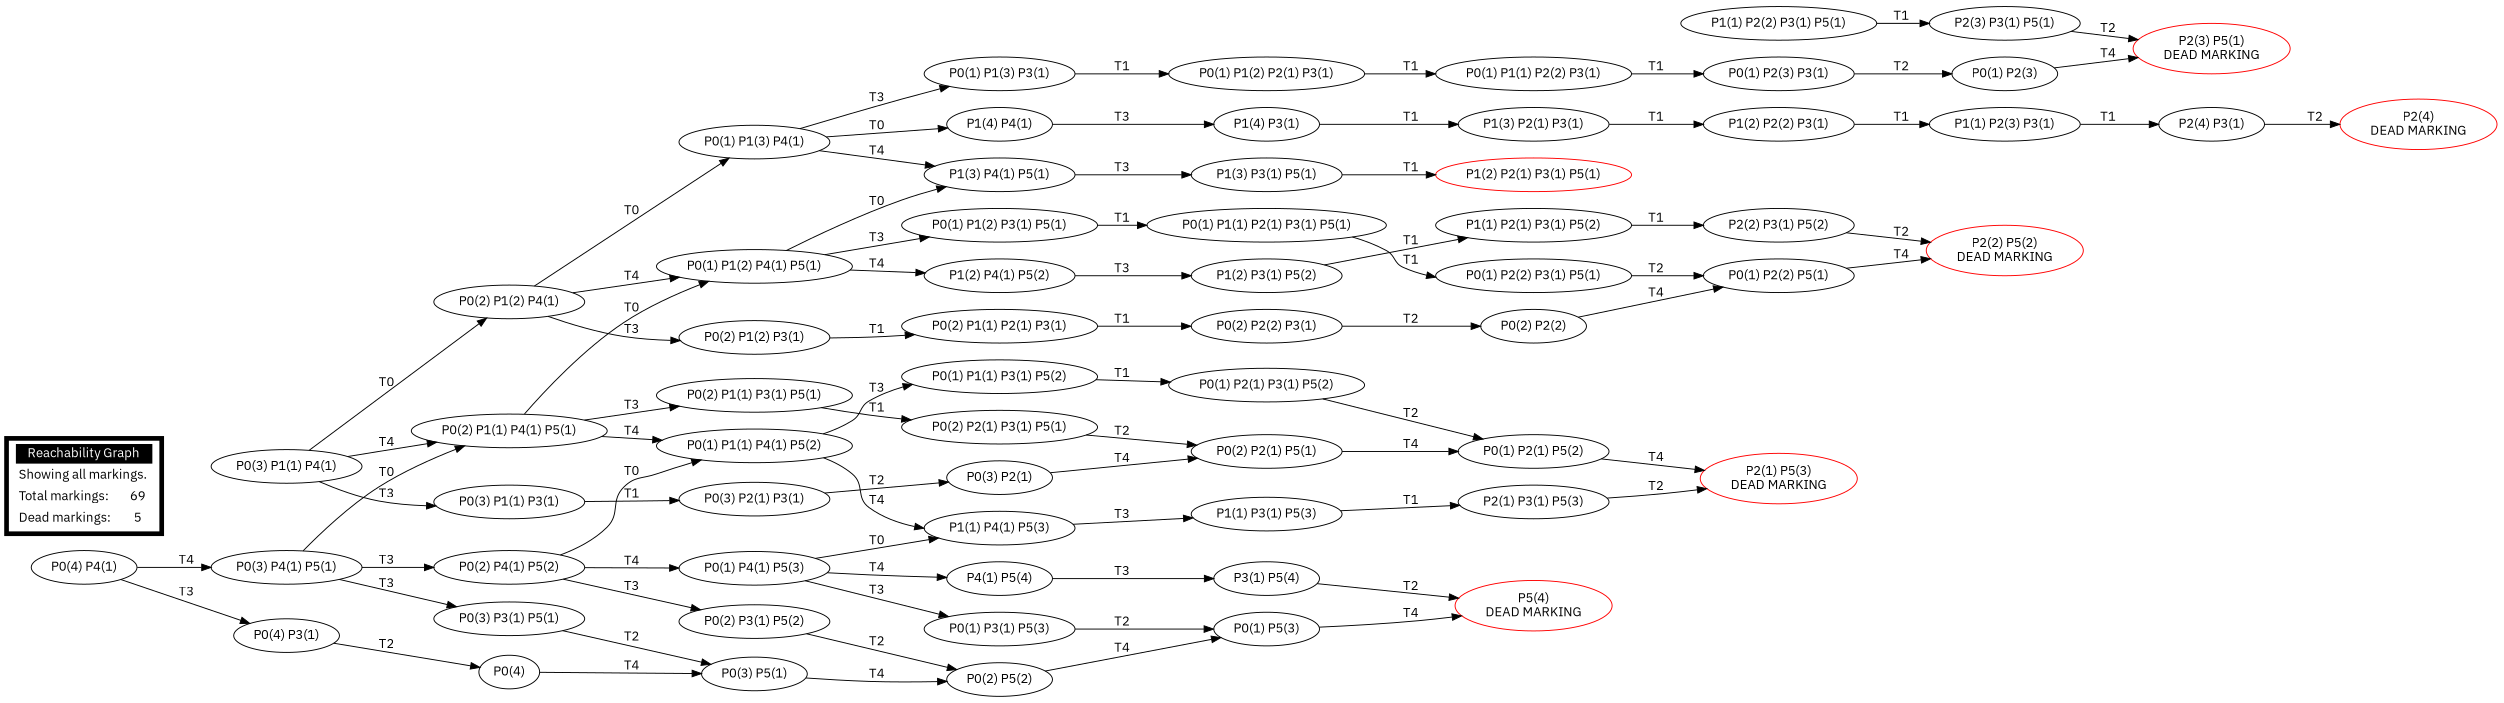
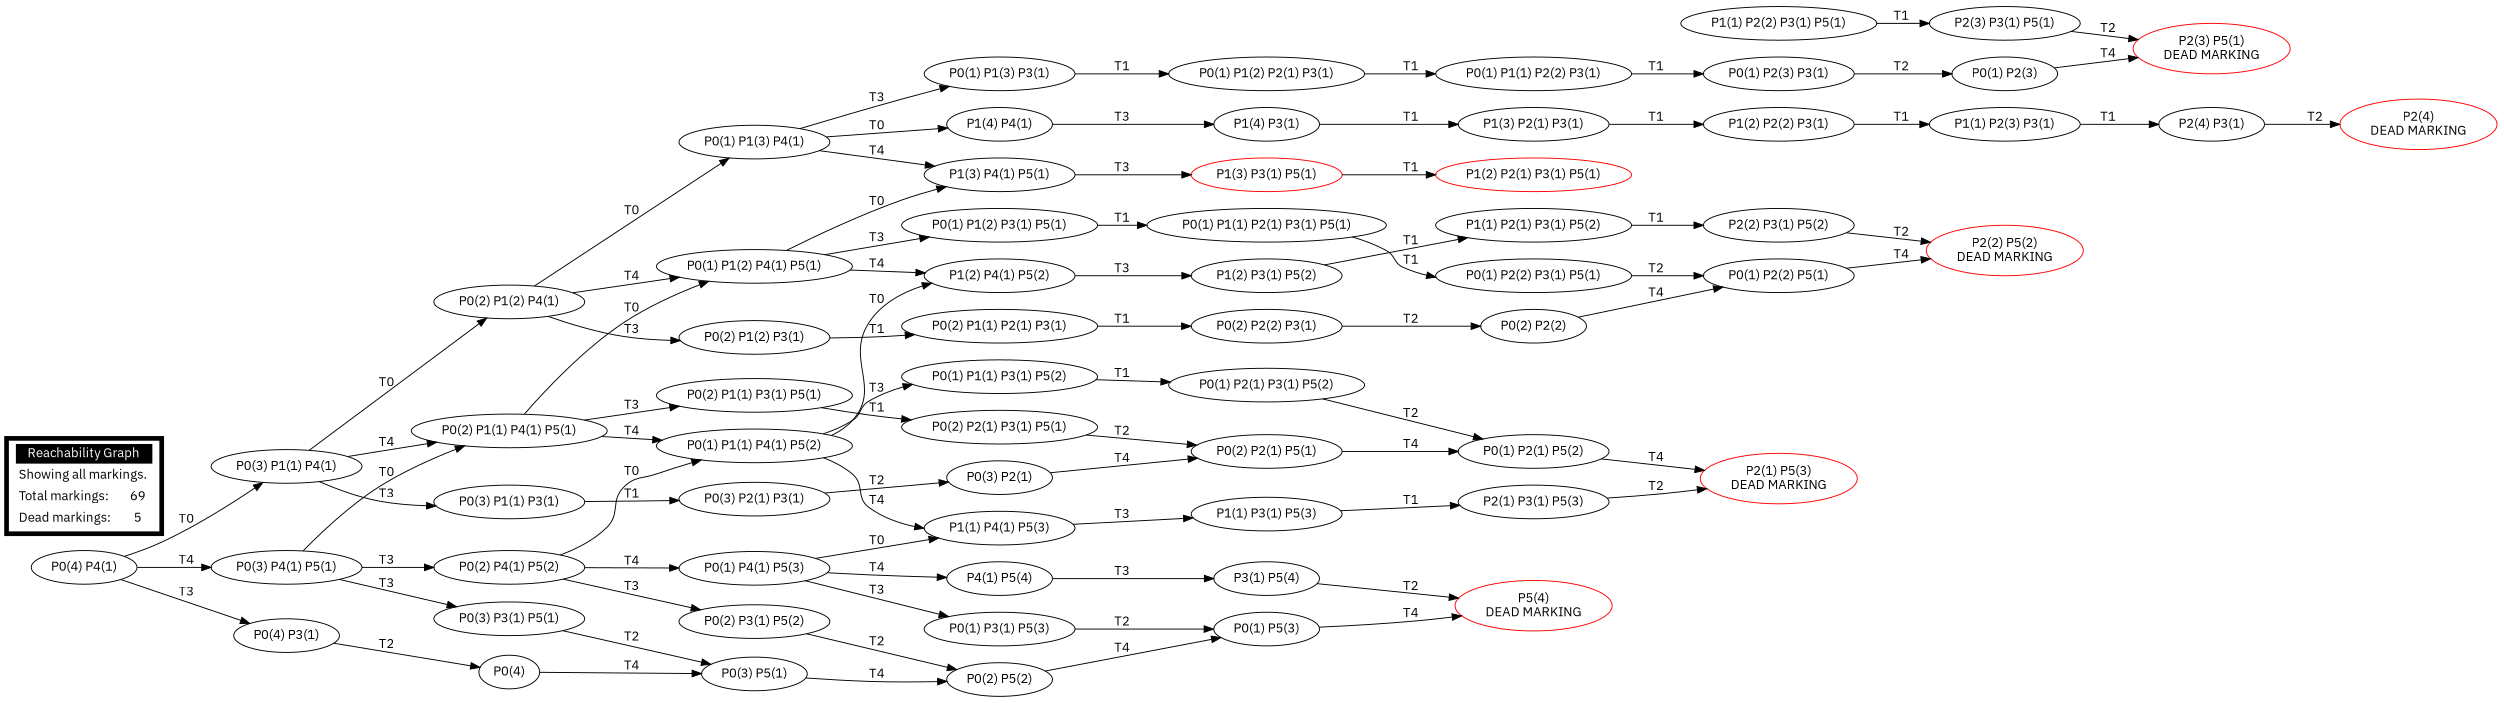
node "P1(3) P3(1) P5(1)": color black -> red
edge "P0(1) P1(1) P4(1) P5(2)" -> "P1(2) P4(1) P5(2)": added, label "T0"
edge "P0(4) P4(1)" -> "P0(3) P1(1) P4(1)": added, label "T0"
